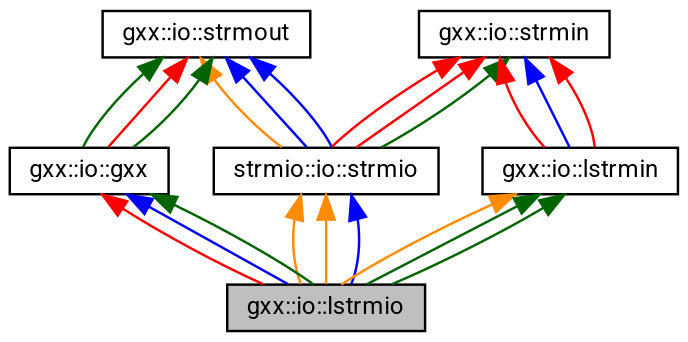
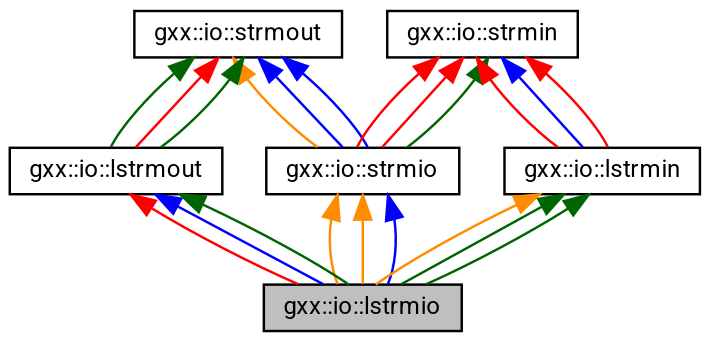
node "gxx::io::gxx": label "gxx::io::gxx" -> "gxx::io::lstrmout"
node "strmio::io::strmio": label "strmio::io::strmio" -> "gxx::io::strmio"
